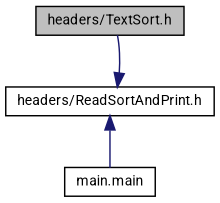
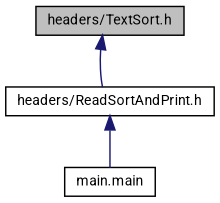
edge "headers/TextSort.h" -> "headers/ReadSortAndPrint.h": reversed
